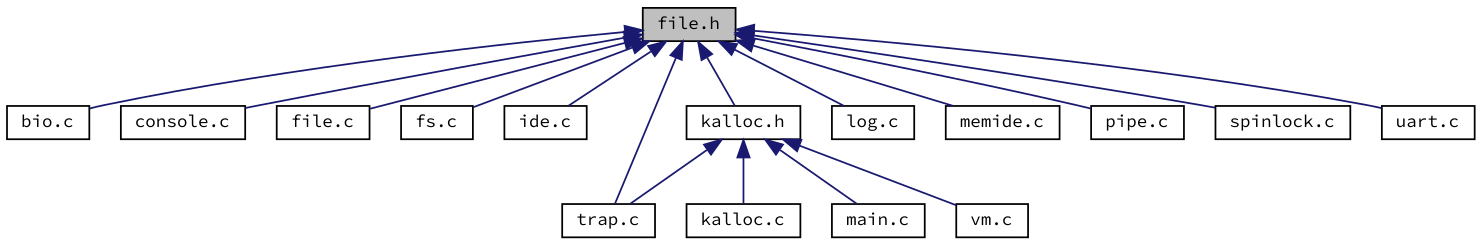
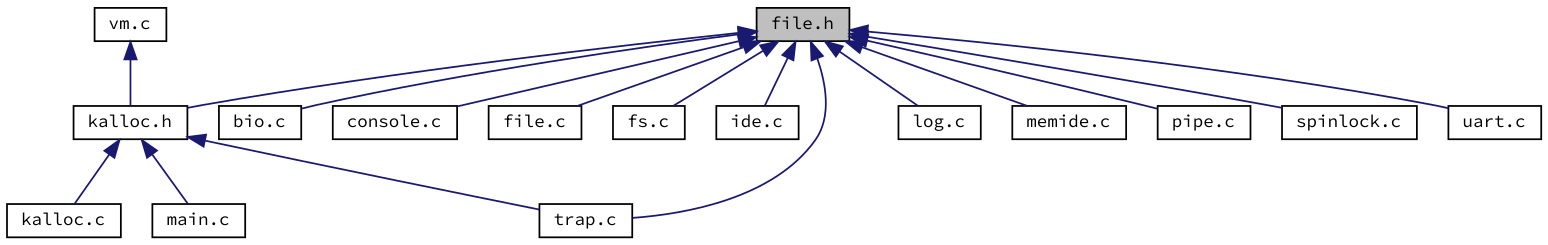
edge "vm.c" -> "kalloc.h": reversed
